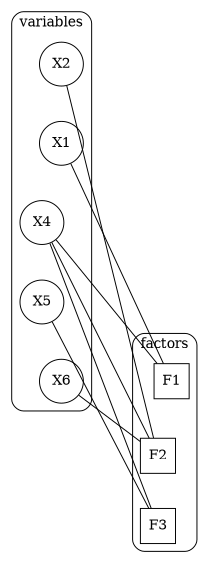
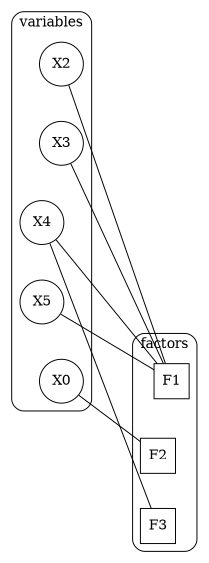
node "X1": label "X1" -> "X3"
edge "X2" -- "F2": now "X2" -- "F1"
edge "X4" -- "F2": removed
node "X6": label "X6" -> "X0"
edge "X5" -- "F3": now "X5" -- "F1"
